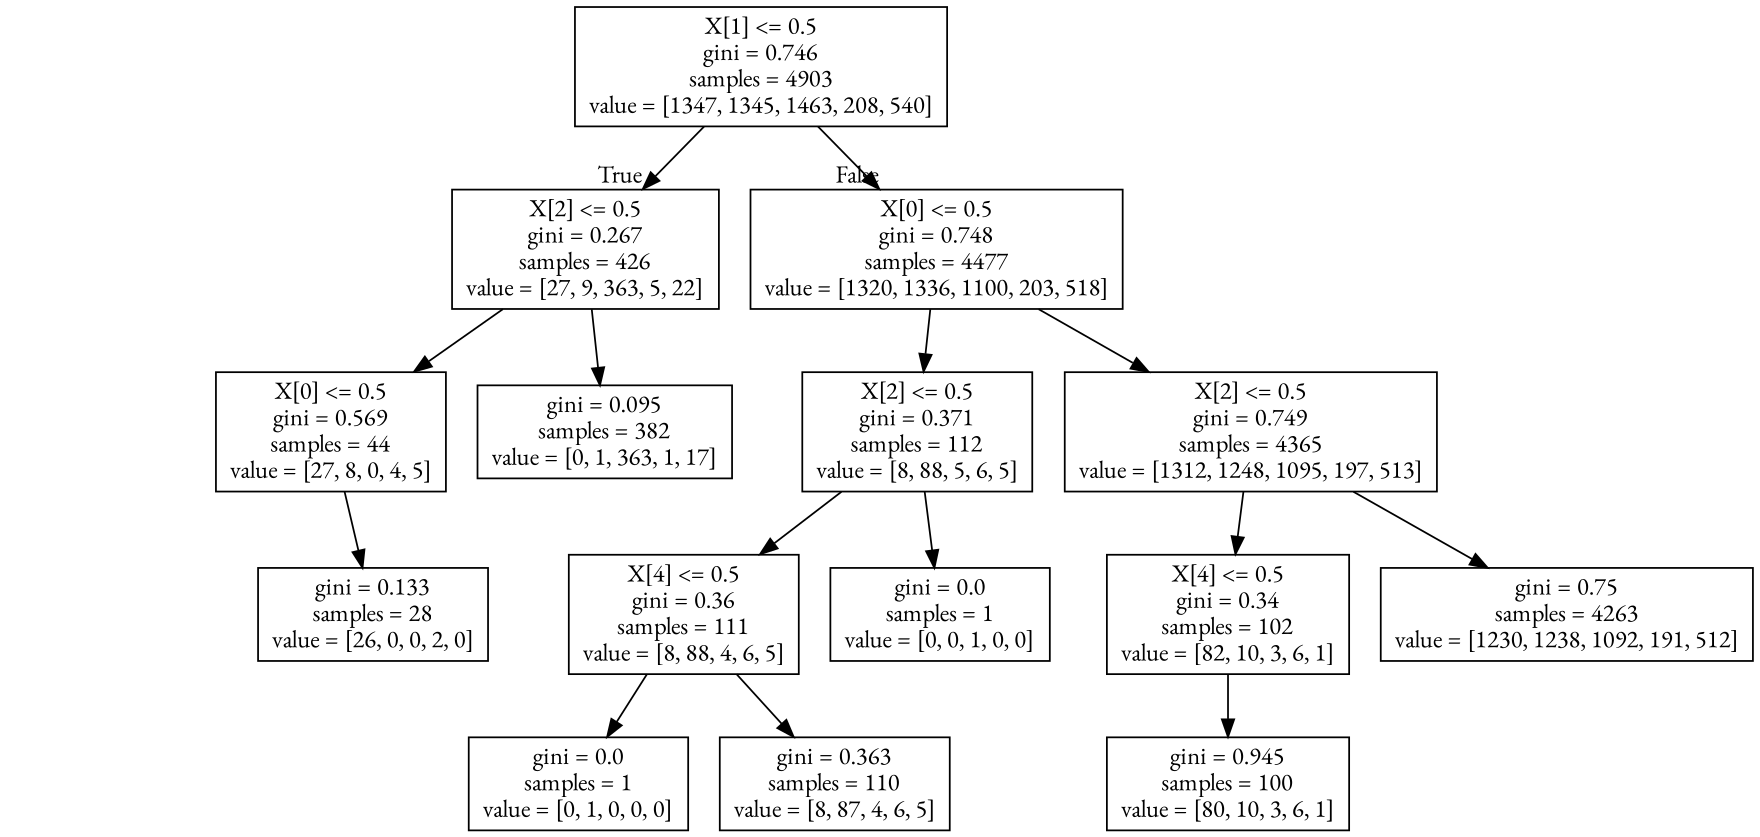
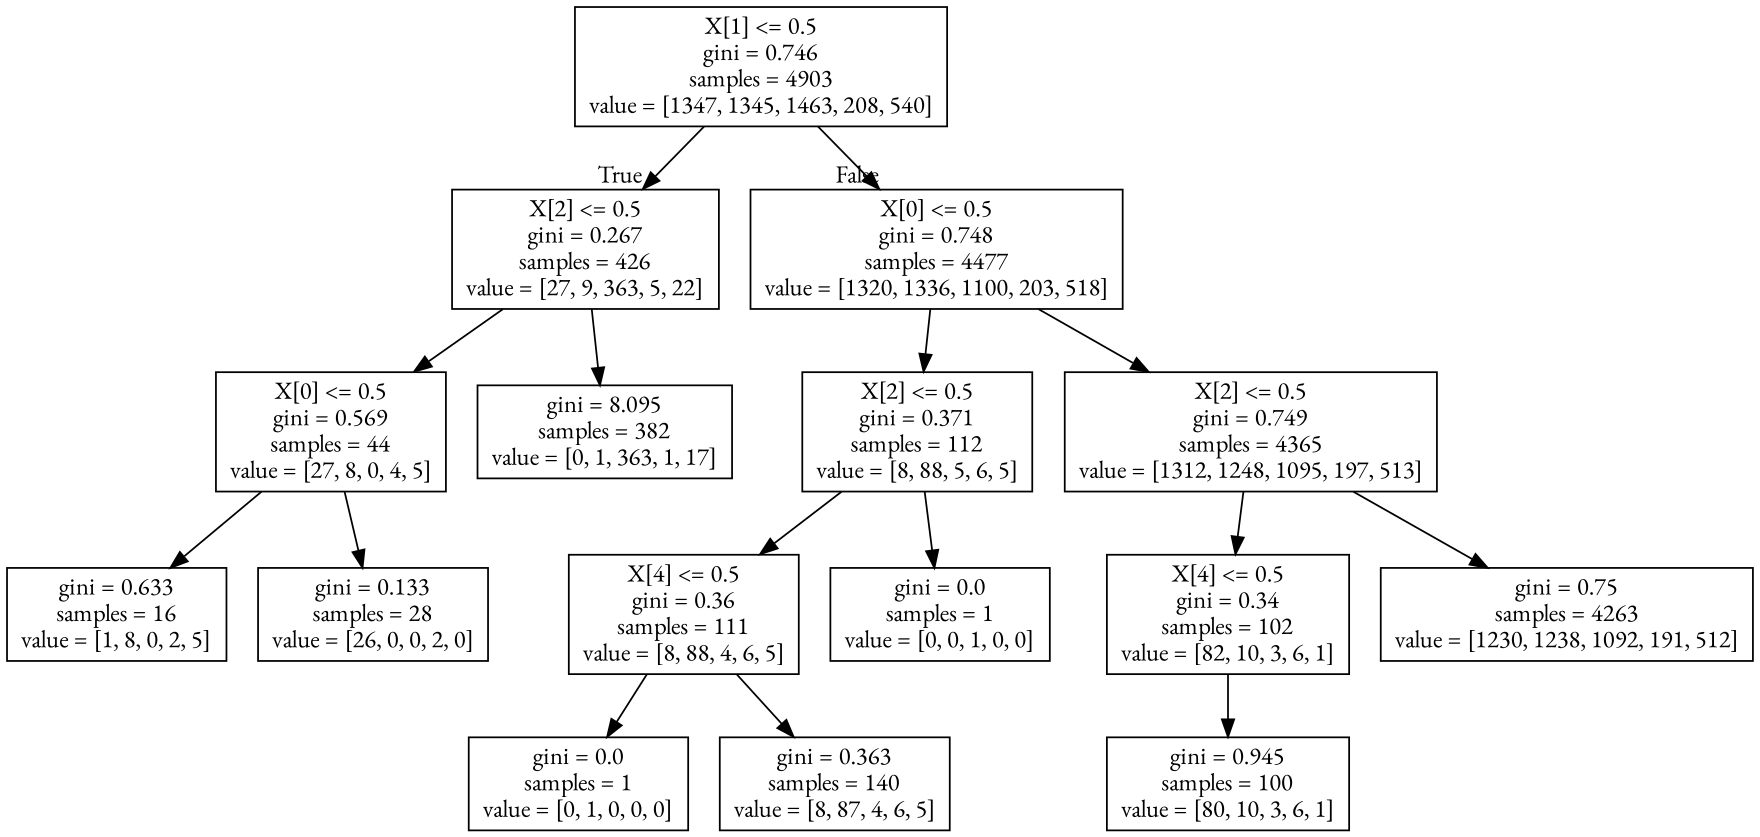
node "gini = 0.095 samples = 382 value = [0, 1, 363, 1, 17]": label "gini = 0.095 samples = 382 value = [0, 1, 363, 1, 17]" -> "gini = 8.095 samples = 382 value = [0, 1, 363, 1, 17]"
node "gini = 0.633 samples = 16 value = [1, 8, 0, 2, 5]": added
node "gini = 0.363 samples = 110 value = [8, 87, 4, 6, 5]": label "gini = 0.363 samples = 110 value = [8, 87, 4, 6, 5]" -> "gini = 0.363 samples = 140 value = [8, 87, 4, 6, 5]"
